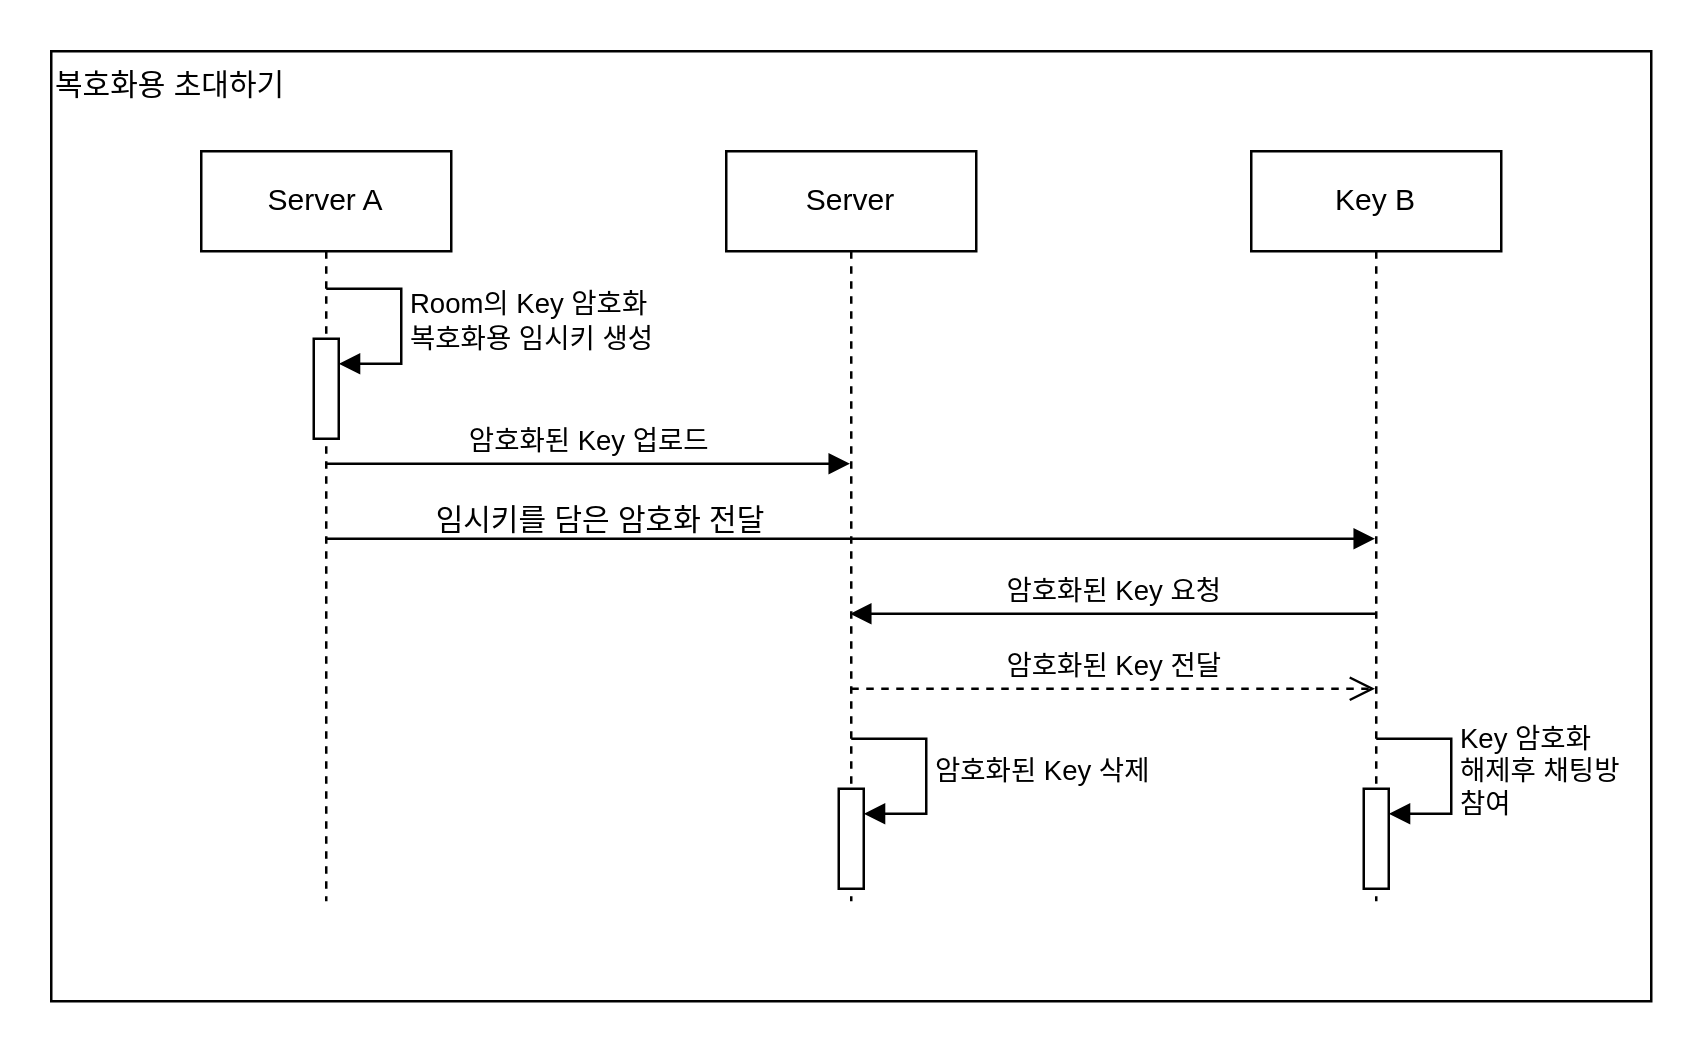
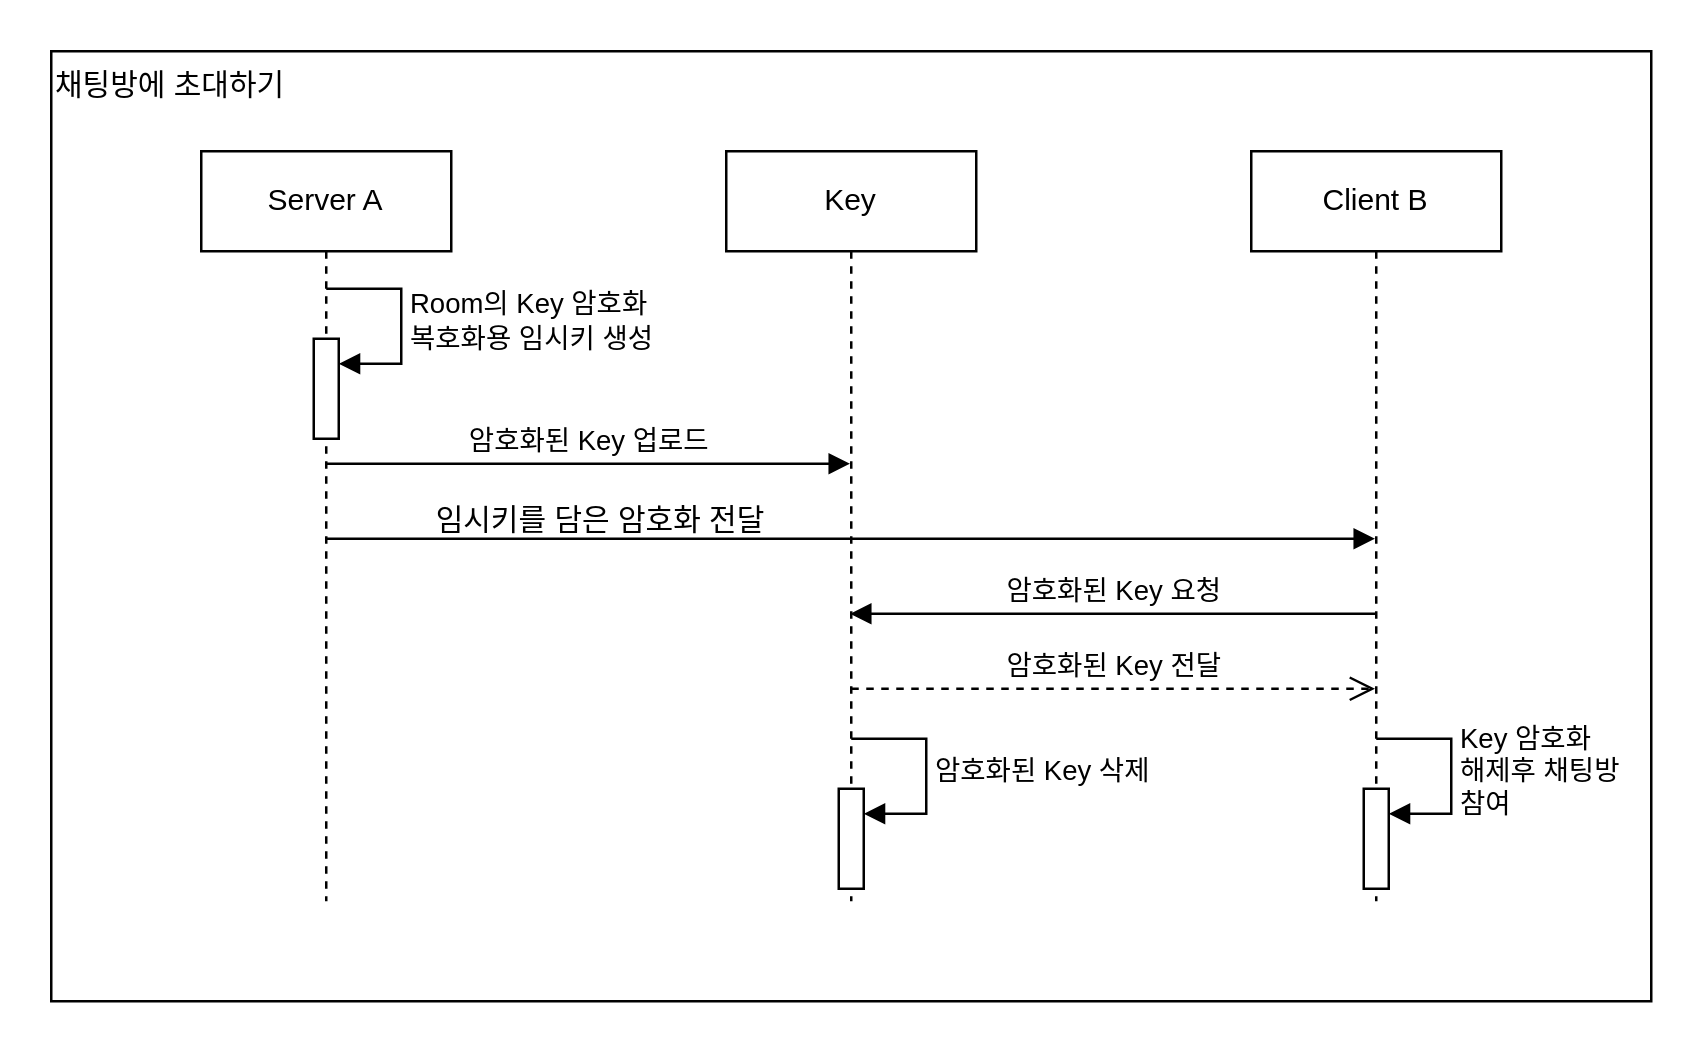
node "복호화용 초대하기": label "복호화용 초대하기" -> "채팅방에 초대하기"
node "Server": label "Server" -> "Key"
node "Key B": label "Key B" -> "Client B"
